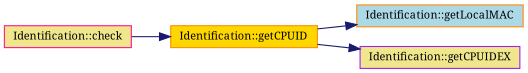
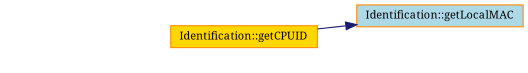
node "Identification::check": removed
node "Identification::getCPUIDEX": removed
